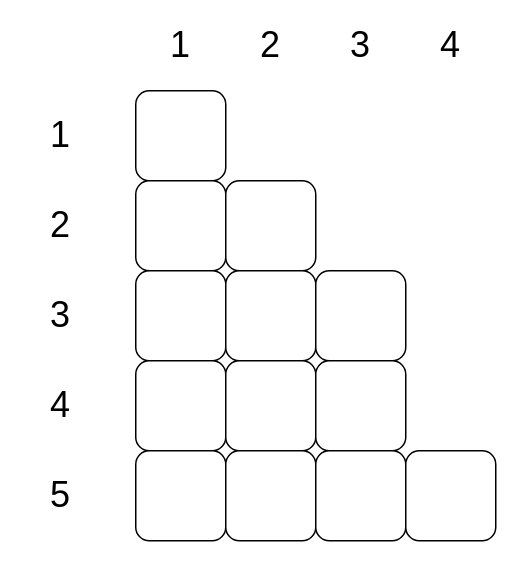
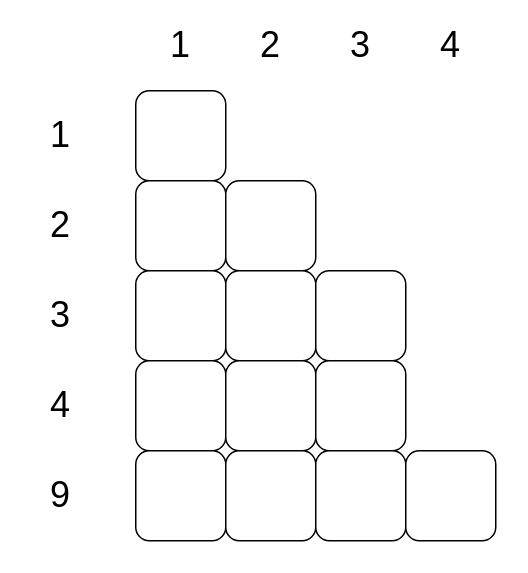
node "5": label "5" -> "9"
